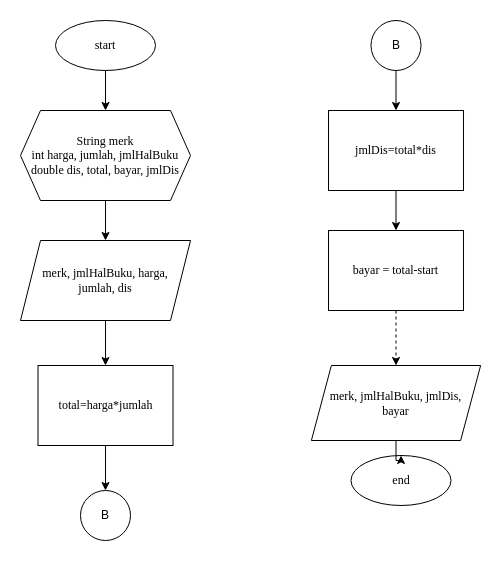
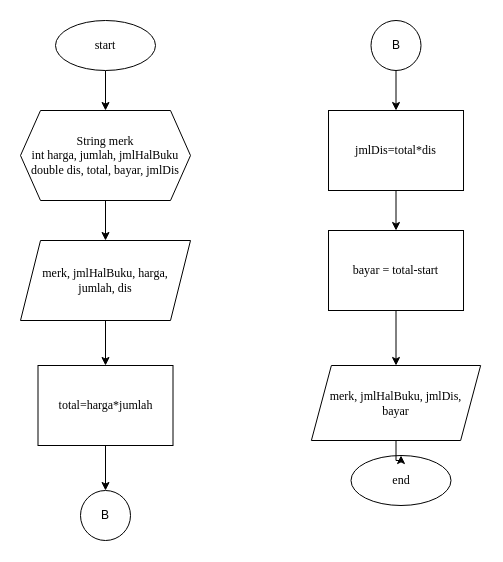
edge "bayar = total-start" -> "merk, jmlHalBuku, jmlDis, bayar": style dashed -> solid
